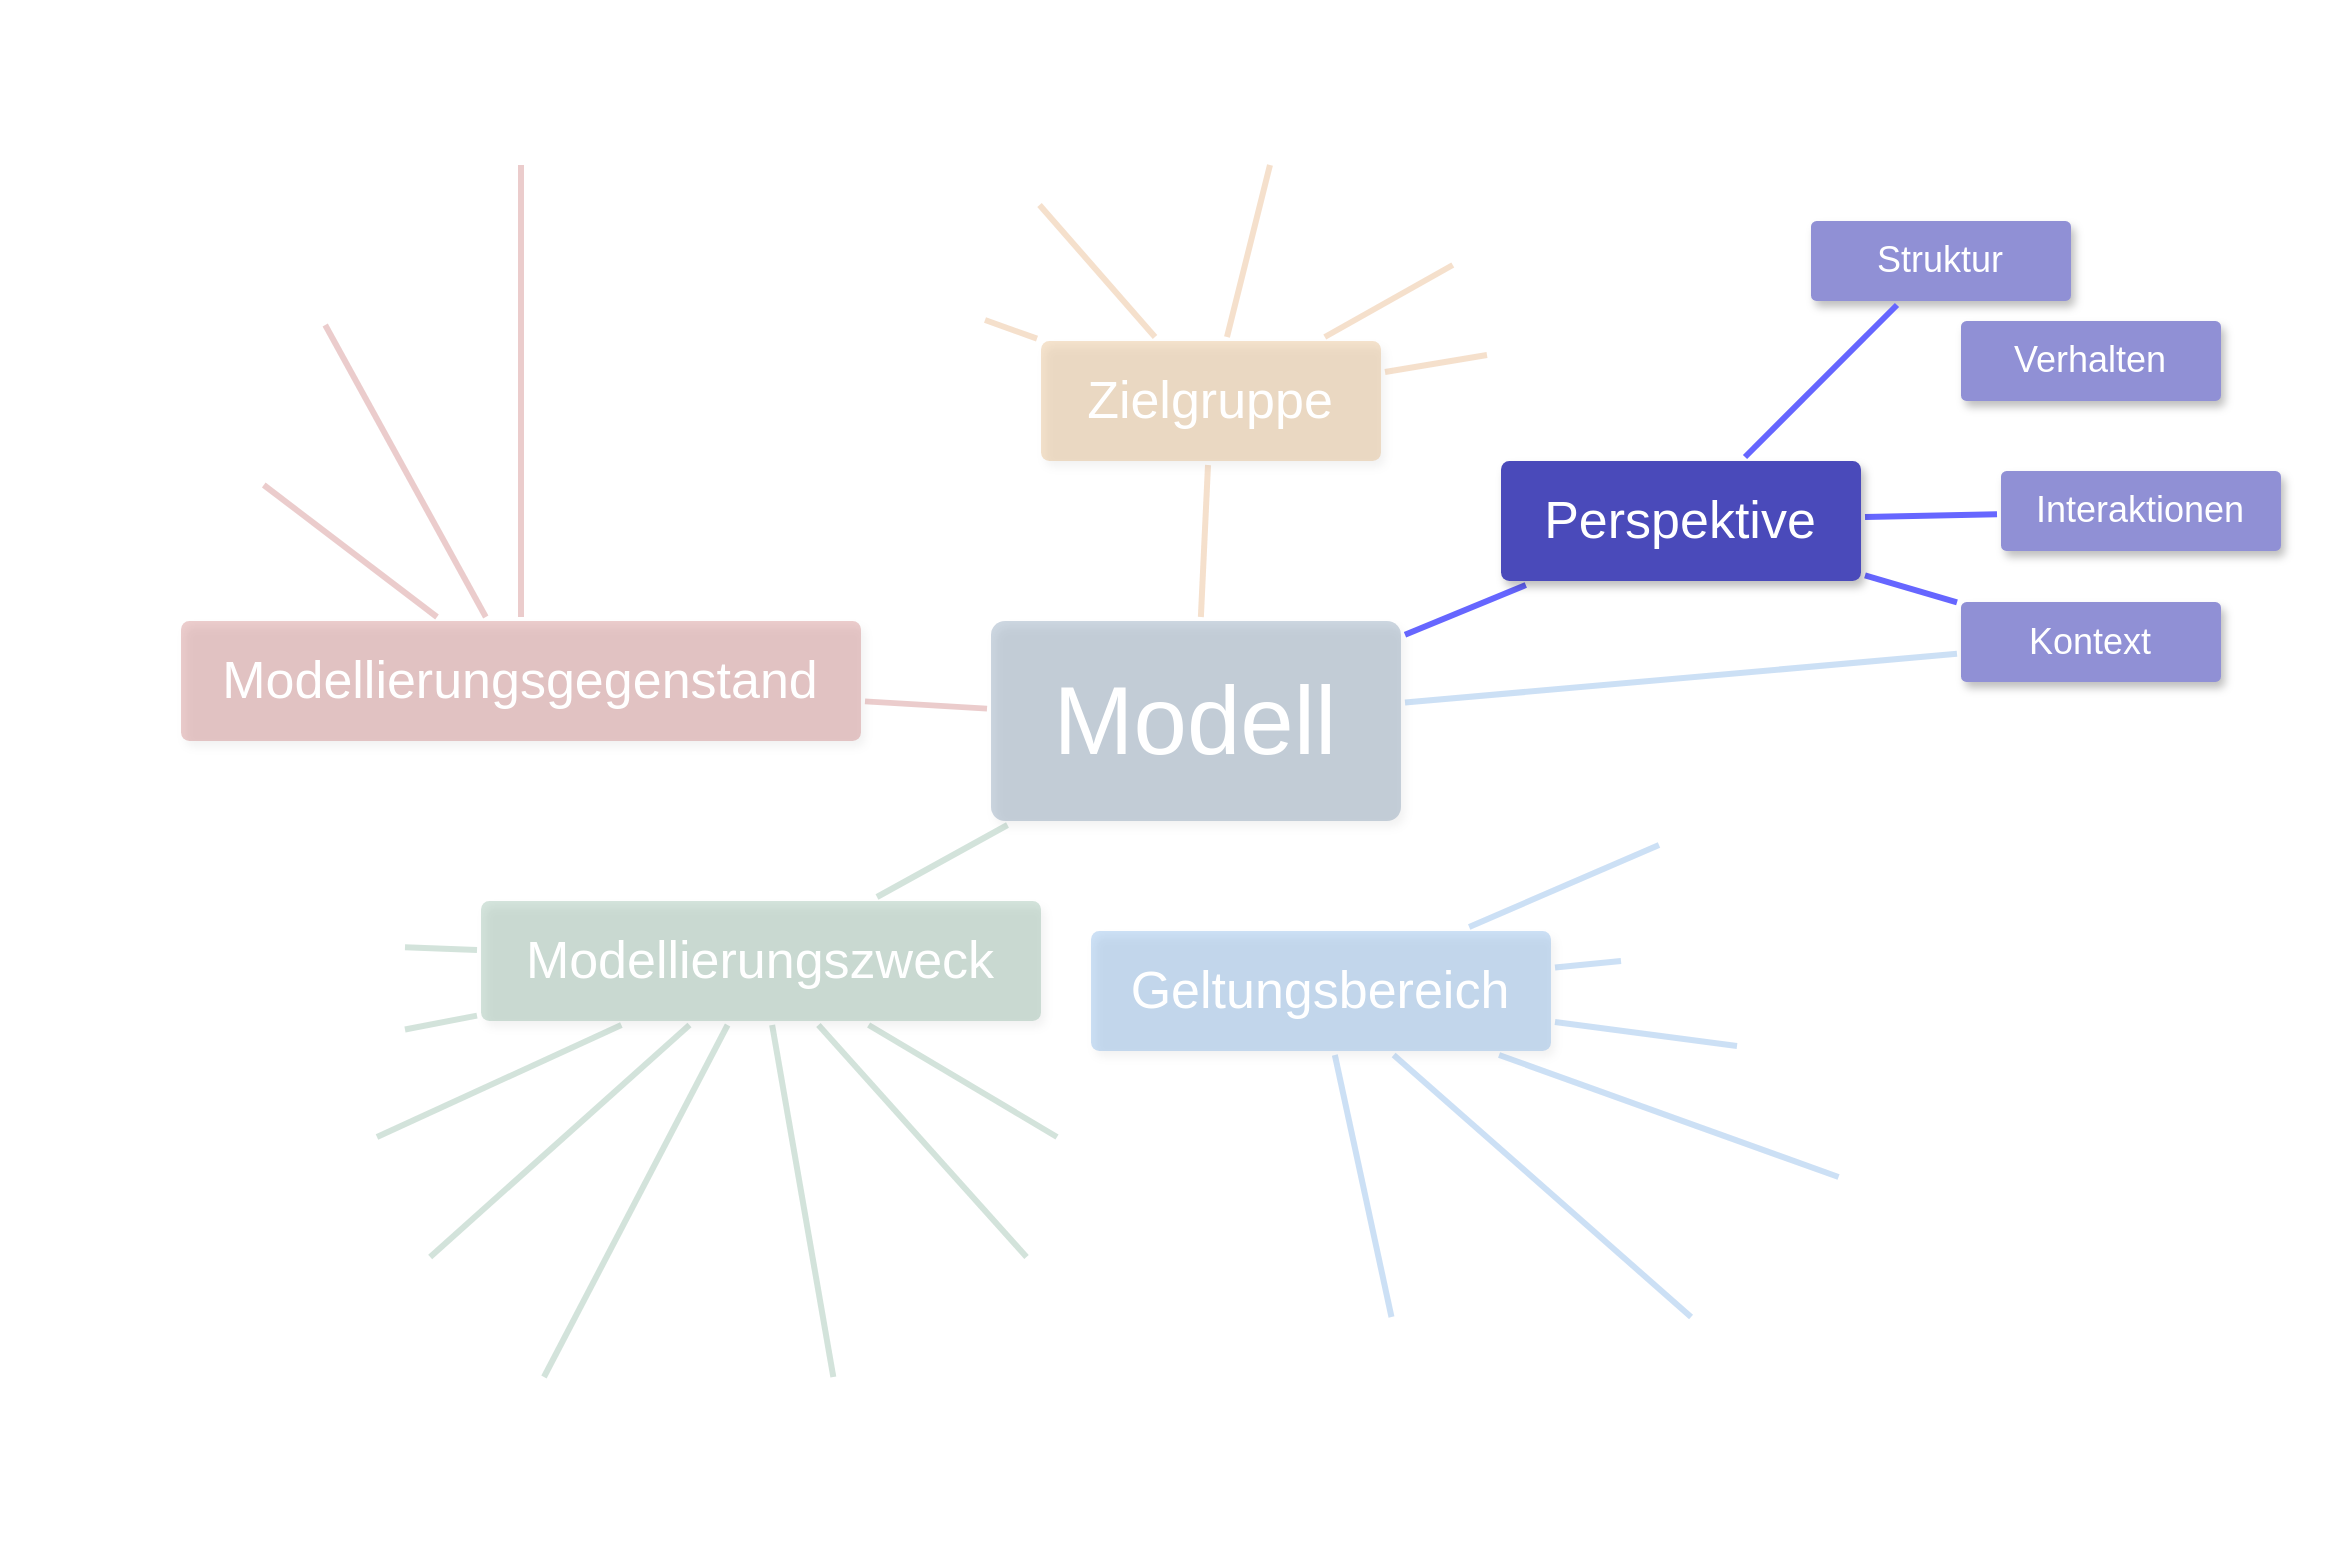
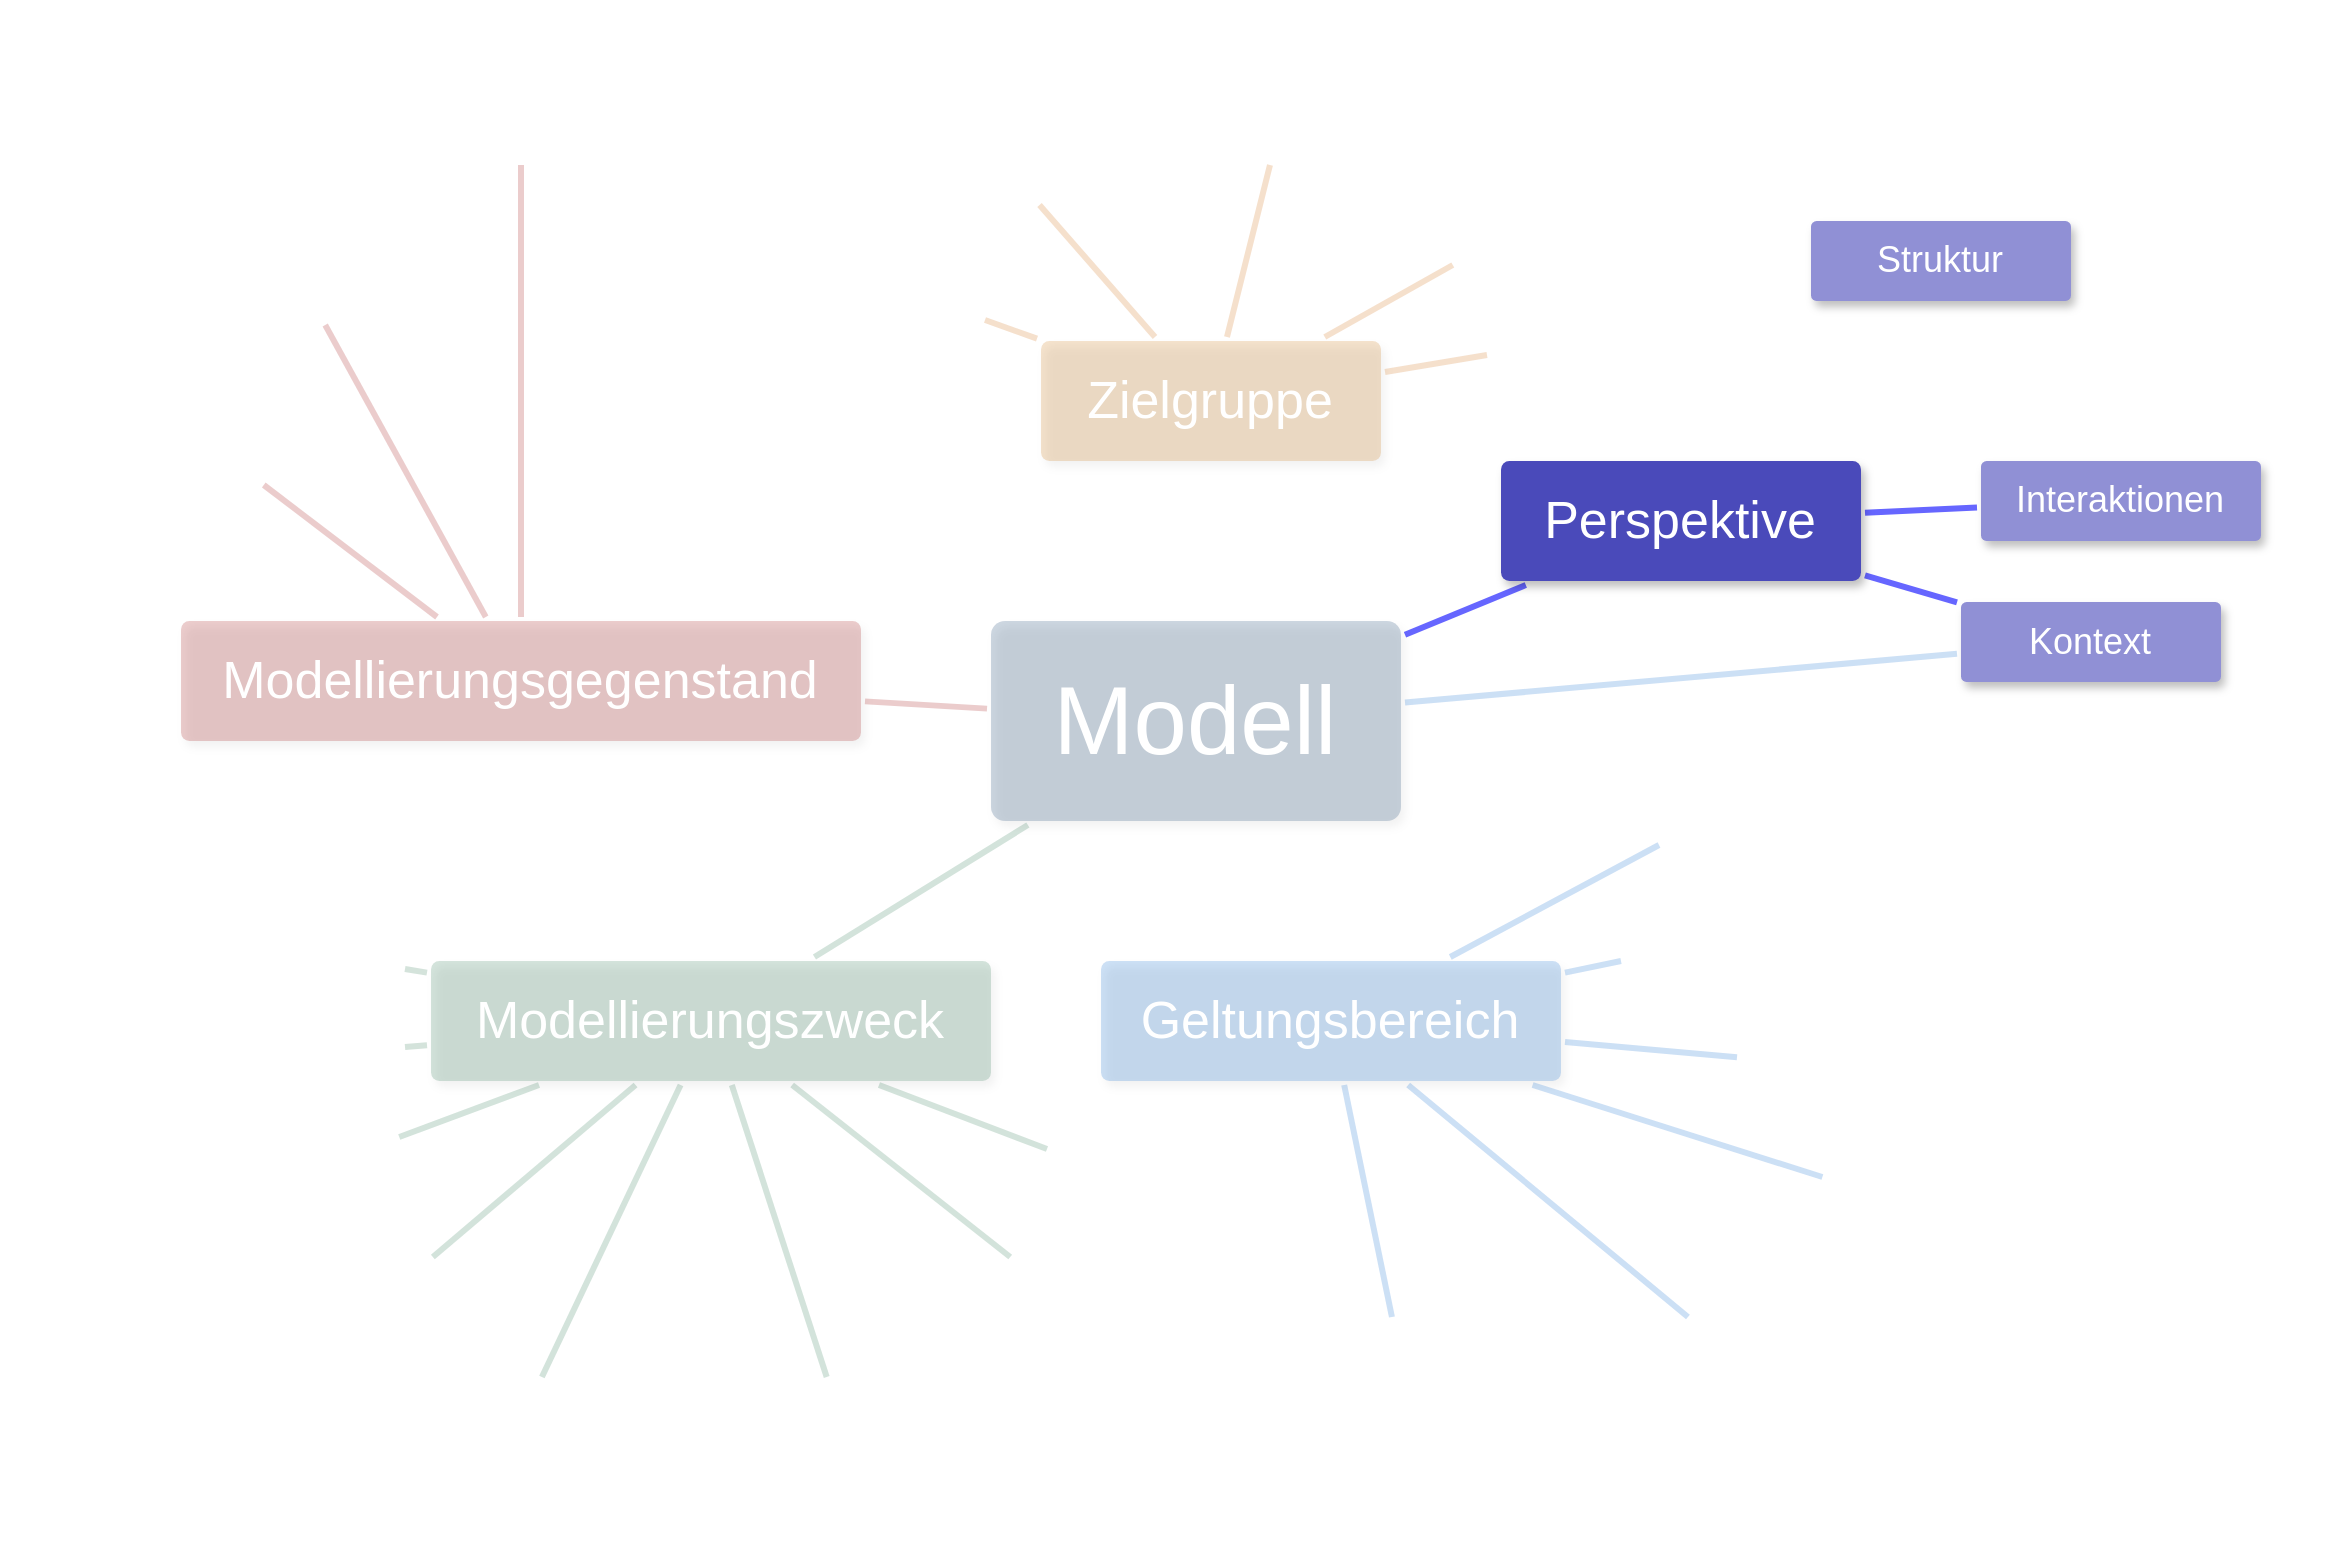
node "Verhalten": removed
edge "Struktur" -- "Perspektive": removed
node "Interaktionen": moved (2141, 511) -> (2121, 501)
edge "Zielgruppe" -- "Modell": removed
node "Modellierungszweck": moved (761, 961) -> (711, 1021)
node "Geltungsbereich": moved (1321, 991) -> (1331, 1021)
